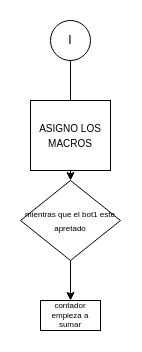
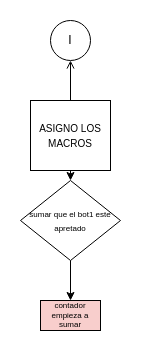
edge "I" -- "ASIGNO LOS MACROS": arrowhead none -> open
node "mientras que el bot1 este apretado": label "mientras que el bot1 este apretado" -> "sumar que el bot1 este apretado"
node "contador empieza a sumar": fillcolor #ffffff -> #f8cecc
